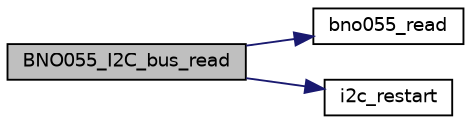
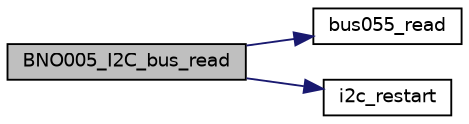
node "bno055_read": label "bno055_read" -> "bus055_read"
node "BNO055_I2C_bus_read": label "BNO055_I2C_bus_read" -> "BNO005_I2C_bus_read"
